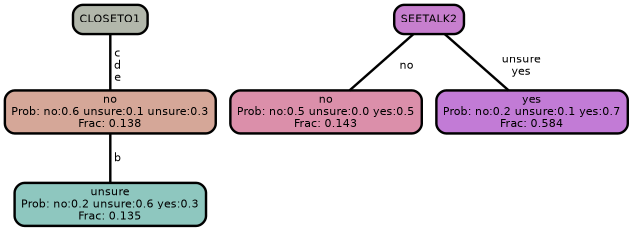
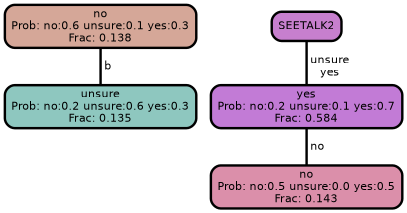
node "CLOSETO1": removed
edge "SEETALK2" -- "no Prob: no:0.5 unsure:0.0 yes:0.5 Frac: 0.143": now "yes Prob: no:0.2 unsure:0.1 yes:0.7 Frac: 0.584" -- "no Prob: no:0.5 unsure:0.0 yes:0.5 Frac: 0.143"
node "no Prob: no:0.6 unsure:0.1 unsure:0.3 Frac: 0.138": label "no Prob: no:0.6 unsure:0.1 unsure:0.3 Frac: 0.138" -> "no Prob: no:0.6 unsure:0.1 yes:0.3 Frac: 0.138"
